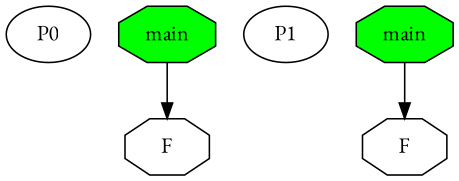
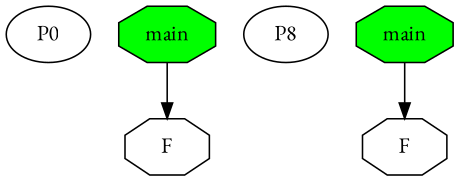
node "P1": label "P1" -> "P8"
